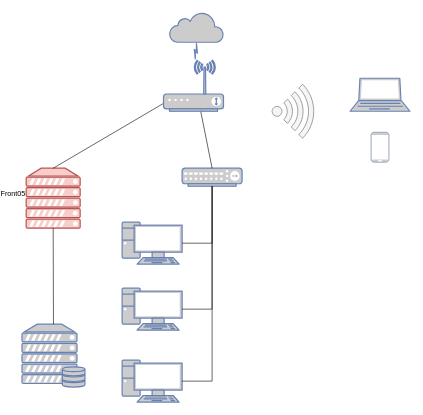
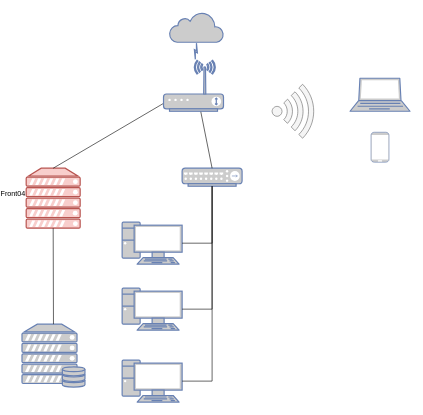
node "Front05": label "Front05" -> "Front04"
